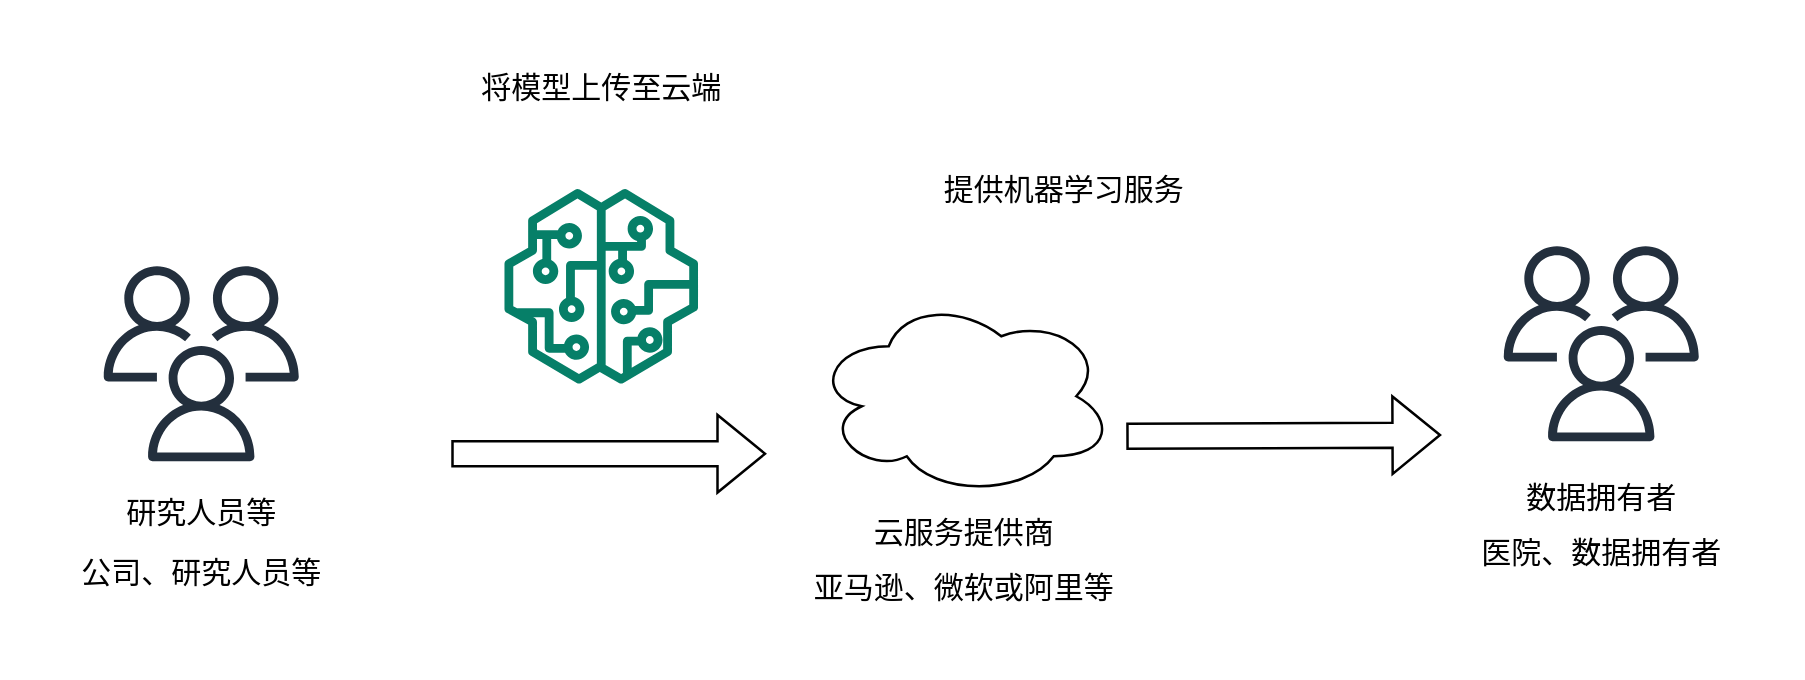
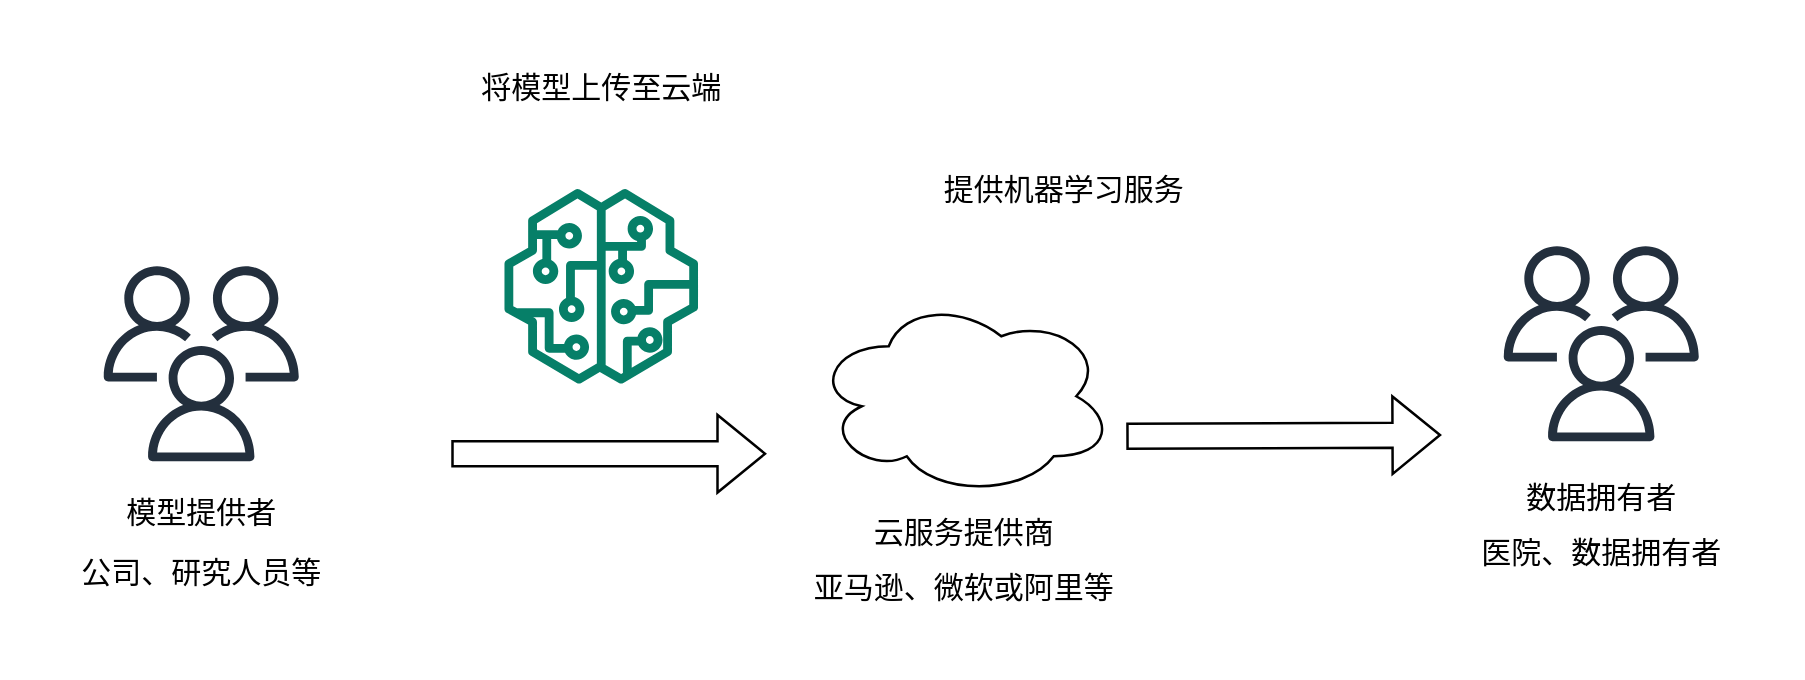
node "研究人员等": label "研究人员等" -> "模型提供者"
